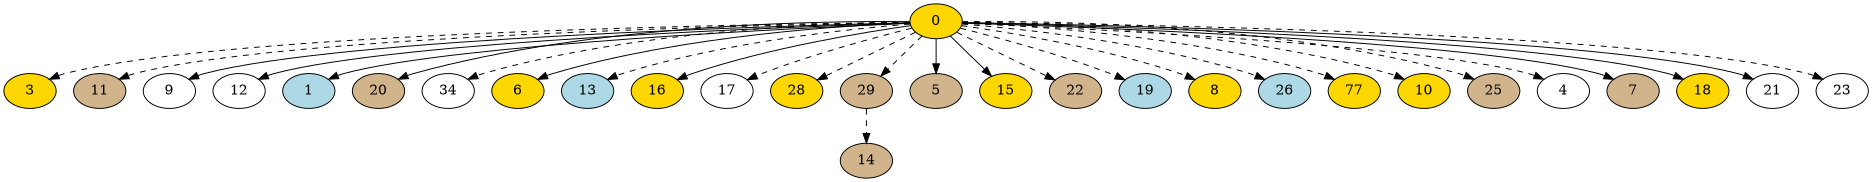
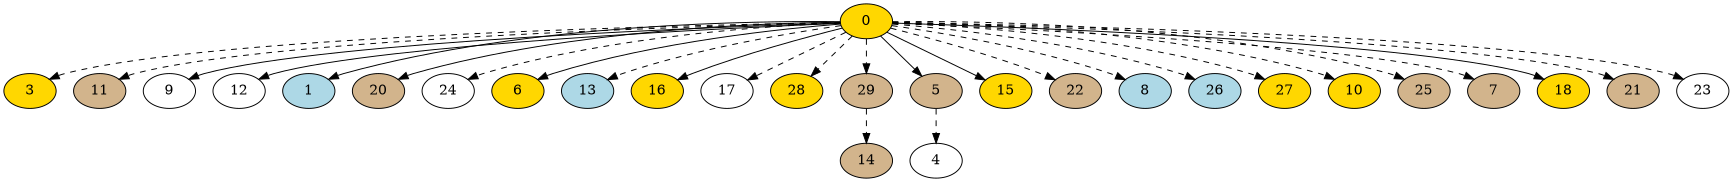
edge "0" -> "21": style solid -> dashed
edge "0" -> "4": now "5" -> "4"
edge "0" -> "7": style solid -> dashed
node "34": label "34" -> "24"
node "19": removed
node "8": fillcolor gold -> lightblue
node "77": label "77" -> "27"
node "21": fillcolor white -> tan
